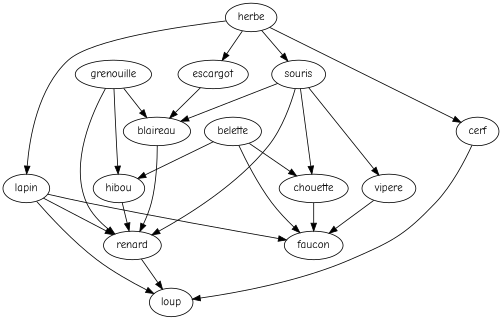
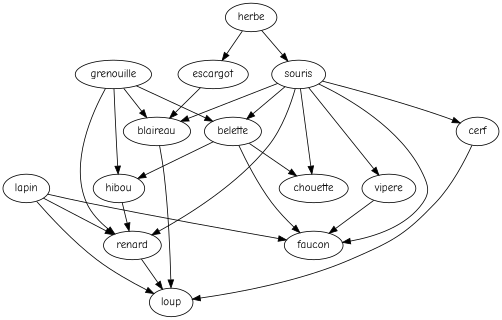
edge "herbe" -> "lapin": removed
edge "herbe" -> "cerf": now "souris" -> "cerf"
edge "souris" -> "belette": added
edge "grenouille" -> "belette": added
edge "blaireau" -> "renard": now "blaireau" -> "loup"
edge "chouette" -> "faucon": now "souris" -> "faucon"
